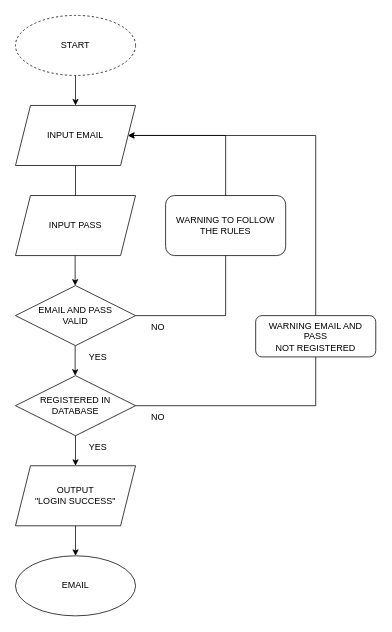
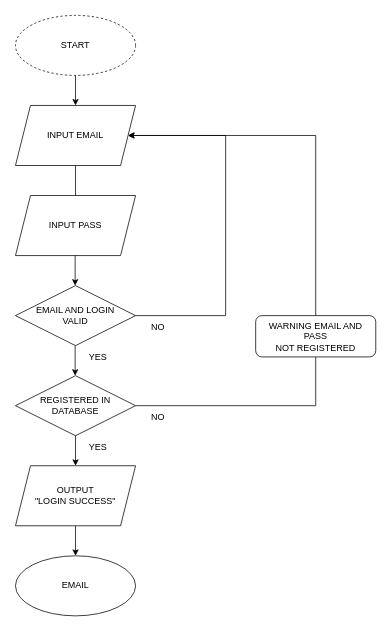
node "WARNING TO FOLLOW THE RULES": removed
node "EMAIL AND PASS VALID": label "EMAIL AND PASS VALID" -> "EMAIL AND LOGIN VALID"
